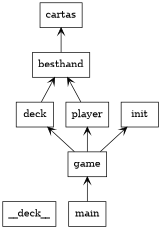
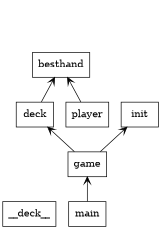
node "cartas": removed
edge "game" -> "player": removed
